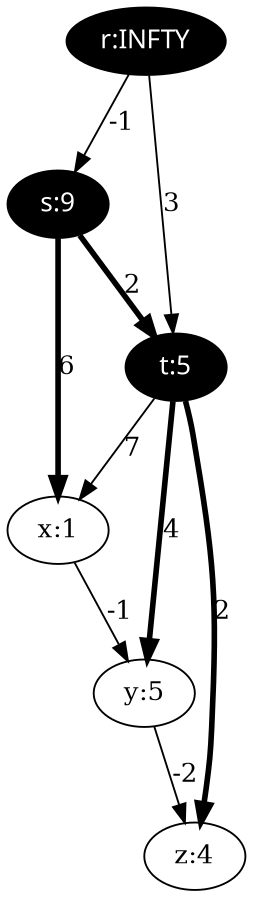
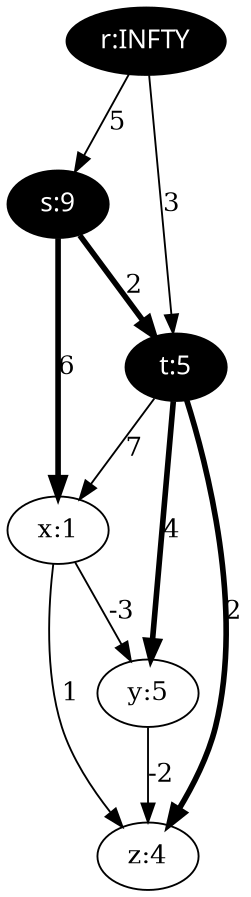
edge "r:INFTY" -> "s:9": label "-1" -> "5"
edge "x:1" -> "y:5": label "-1" -> "-3"
edge "x:1" -> "z:4": added, label "1"
